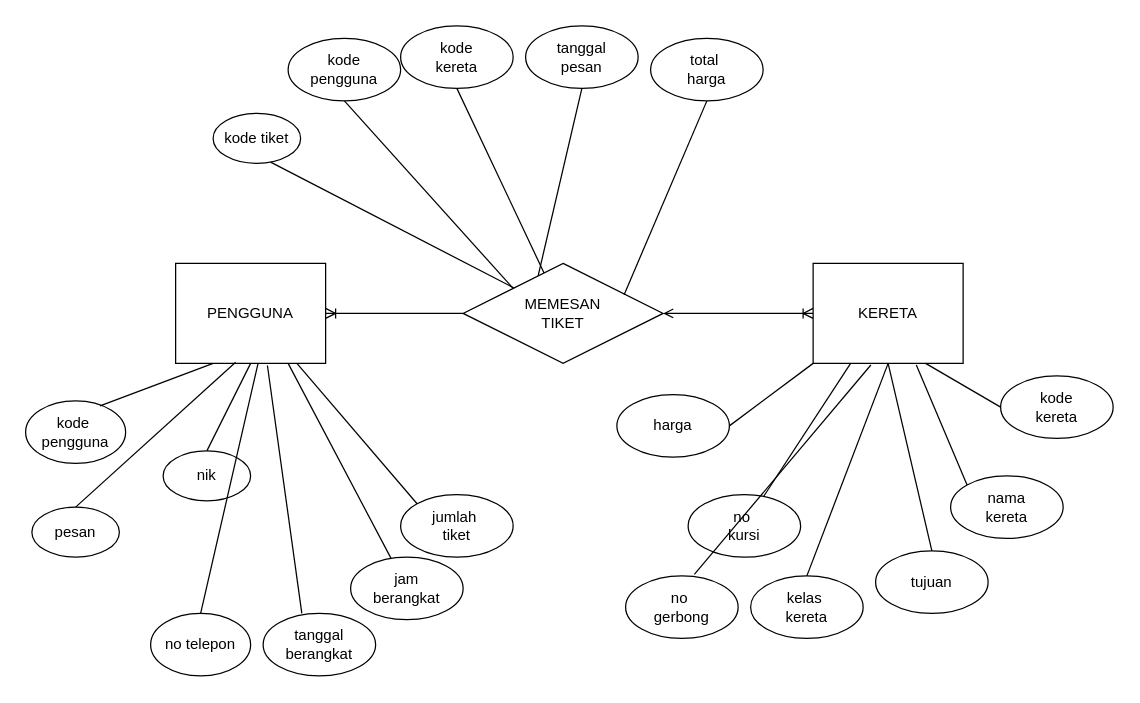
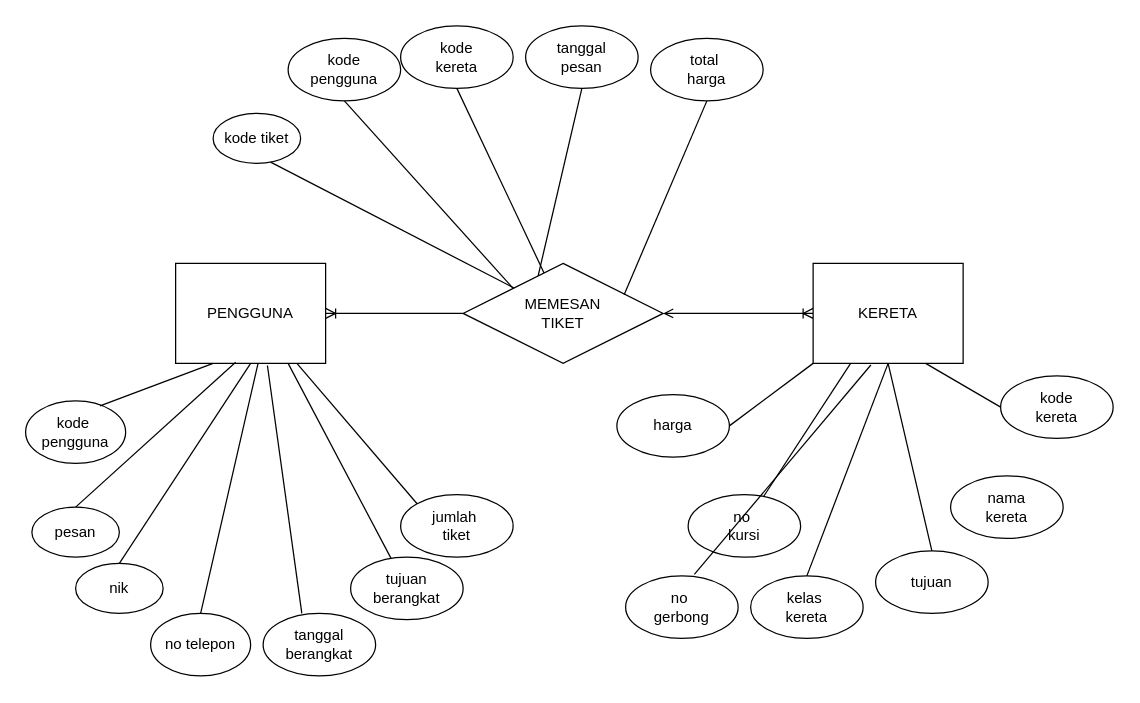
edge "KERETA" -- "nama kereta": removed
node "nik": moved (207, 476) -> (119, 588)
node "jam berangkat": label "jam berangkat" -> "tujuan berangkat"
